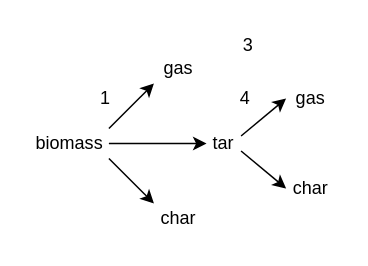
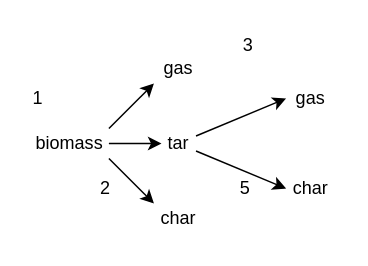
node "1": moved (106, 98) -> (38, 98)
node "4": removed
node "tar": moved (224, 143) -> (179, 143)
node "2": added
node "5": added
